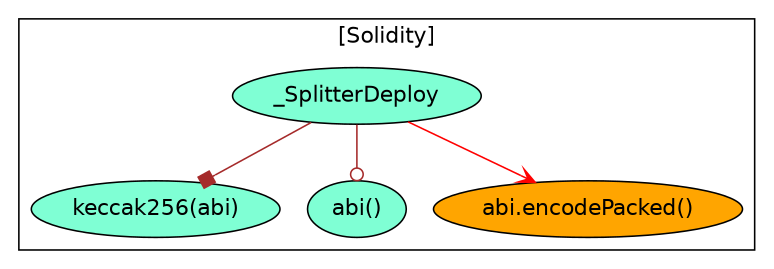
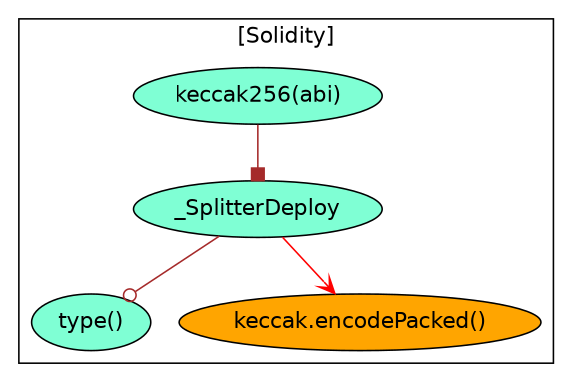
edge "_SplitterDeploy" -> "keccak256(abi)": reversed
node "abi()": label "abi()" -> "type()"
node "abi.encodePacked()": label "abi.encodePacked()" -> "keccak.encodePacked()"
